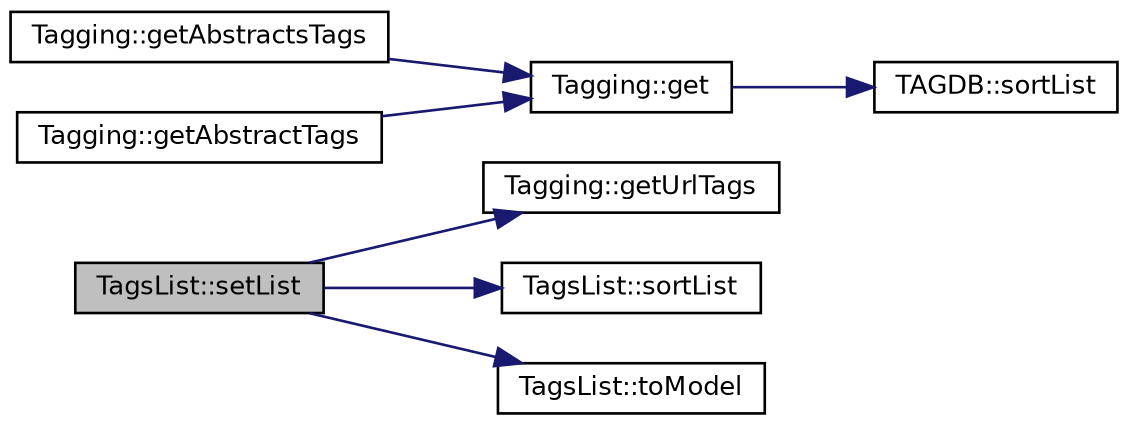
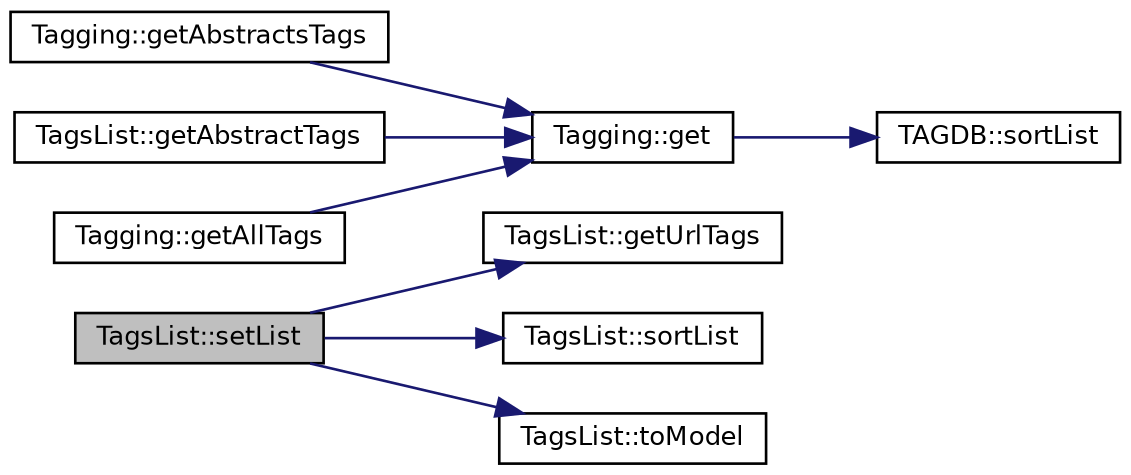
node "Tagging::getAbstractTags": label "Tagging::getAbstractTags" -> "TagsList::getAbstractTags"
node "Tagging::getUrlTags": label "Tagging::getUrlTags" -> "TagsList::getUrlTags"
node "Tagging::getAllTags": added
